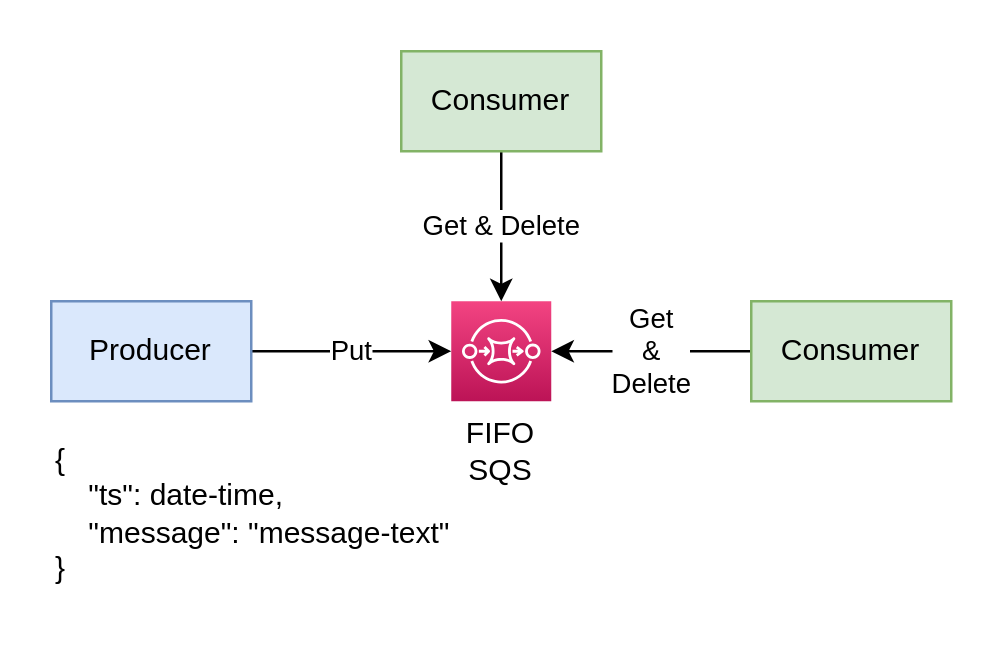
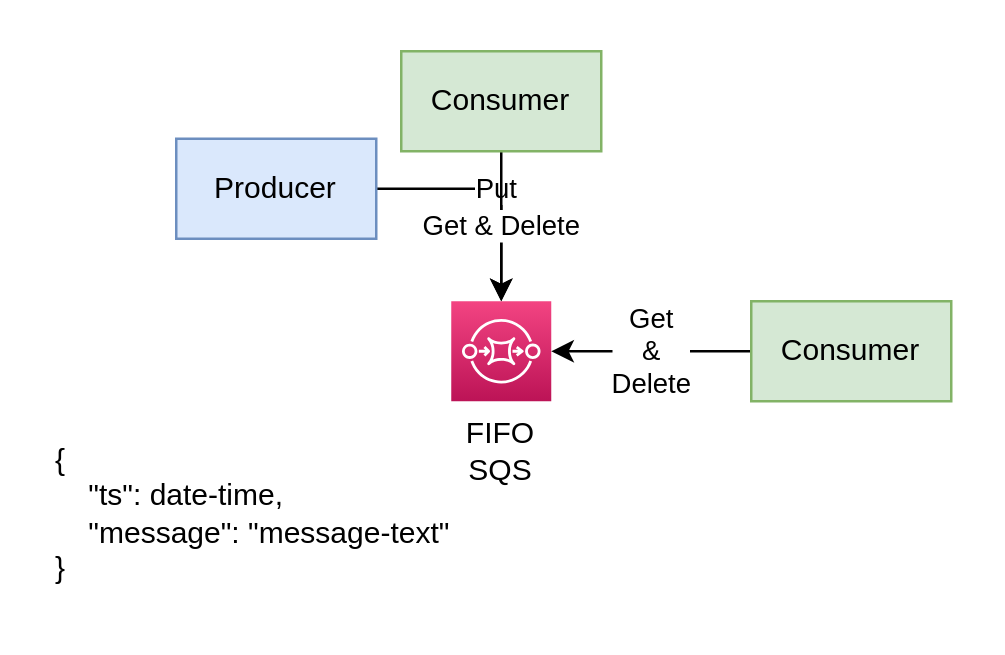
node "Producer": moved (151, 351) -> (276, 189)
